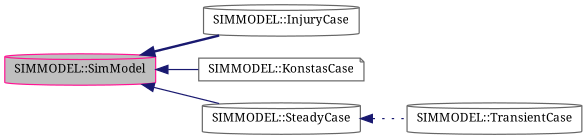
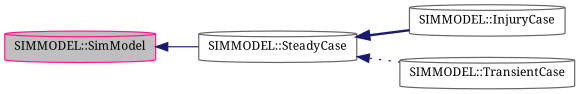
edge "SIMMODEL::InjuryCase" -> "SIMMODEL::SimModel": now "SIMMODEL::InjuryCase" -> "SIMMODEL::SteadyCase"
node "SIMMODEL::KonstasCase": removed
